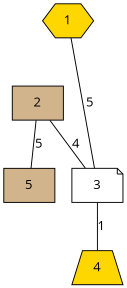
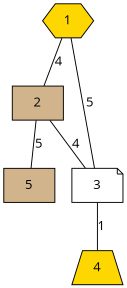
edge "1" -- "2": added, label "4"
